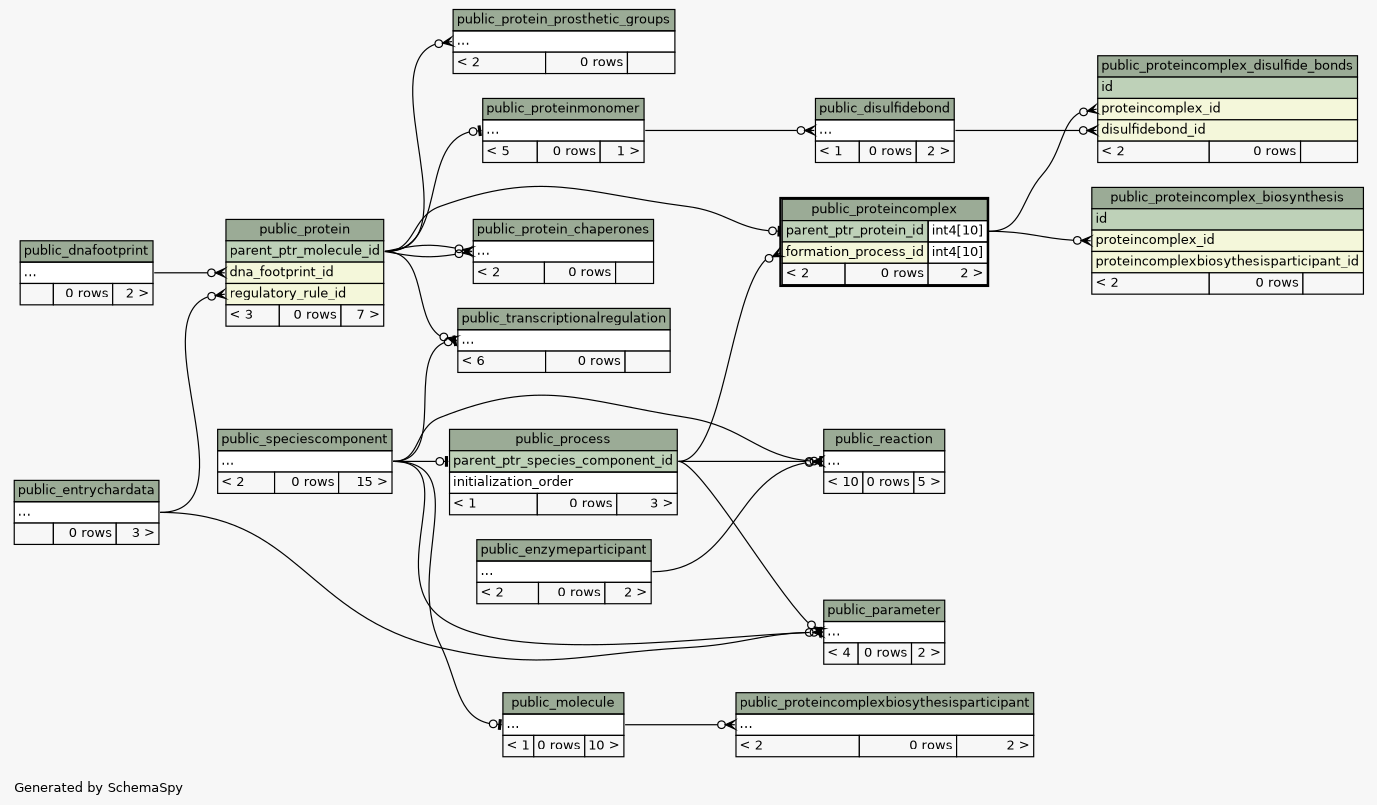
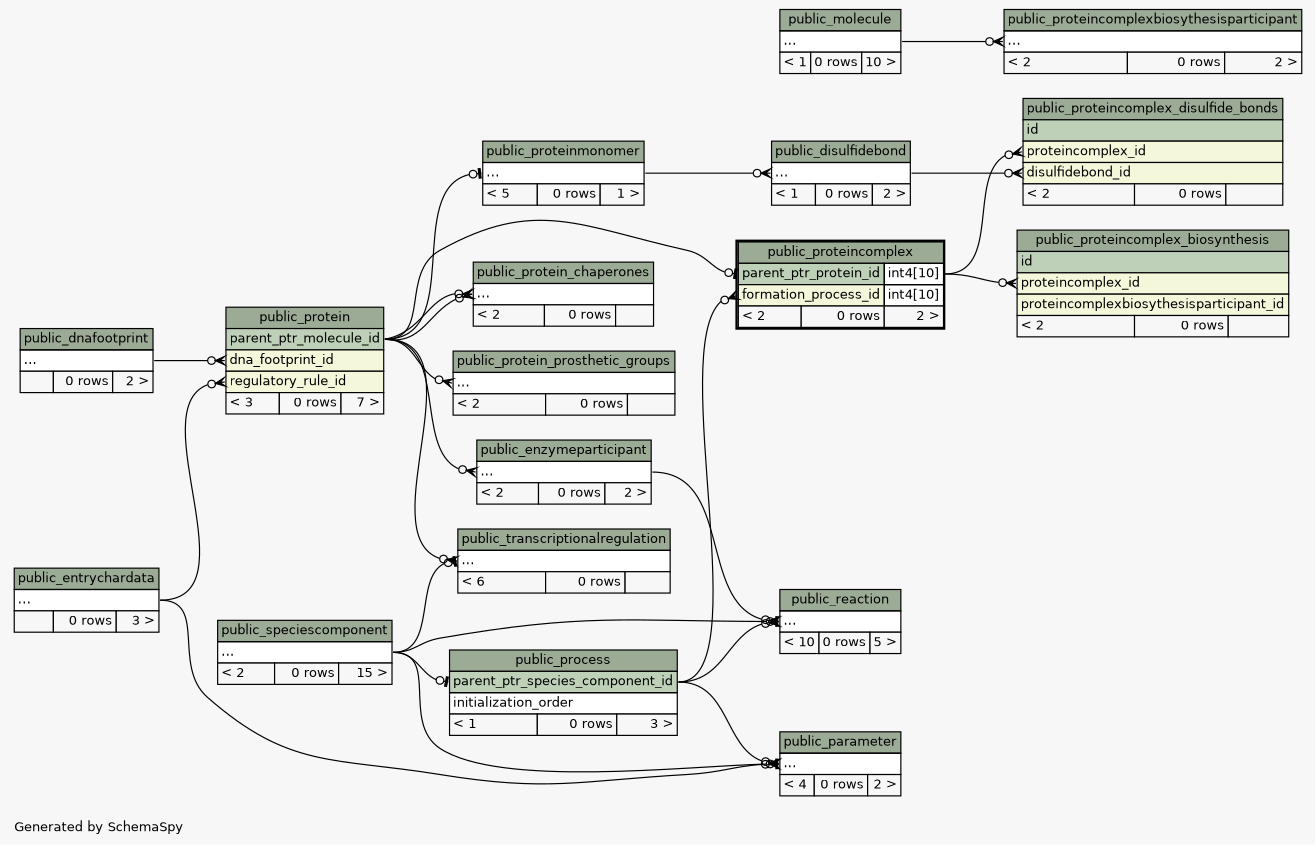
edge "public_protein" -> "public_enzymeparticipant": added
edge "public_speciescomponent" -> "public_molecule": removed
